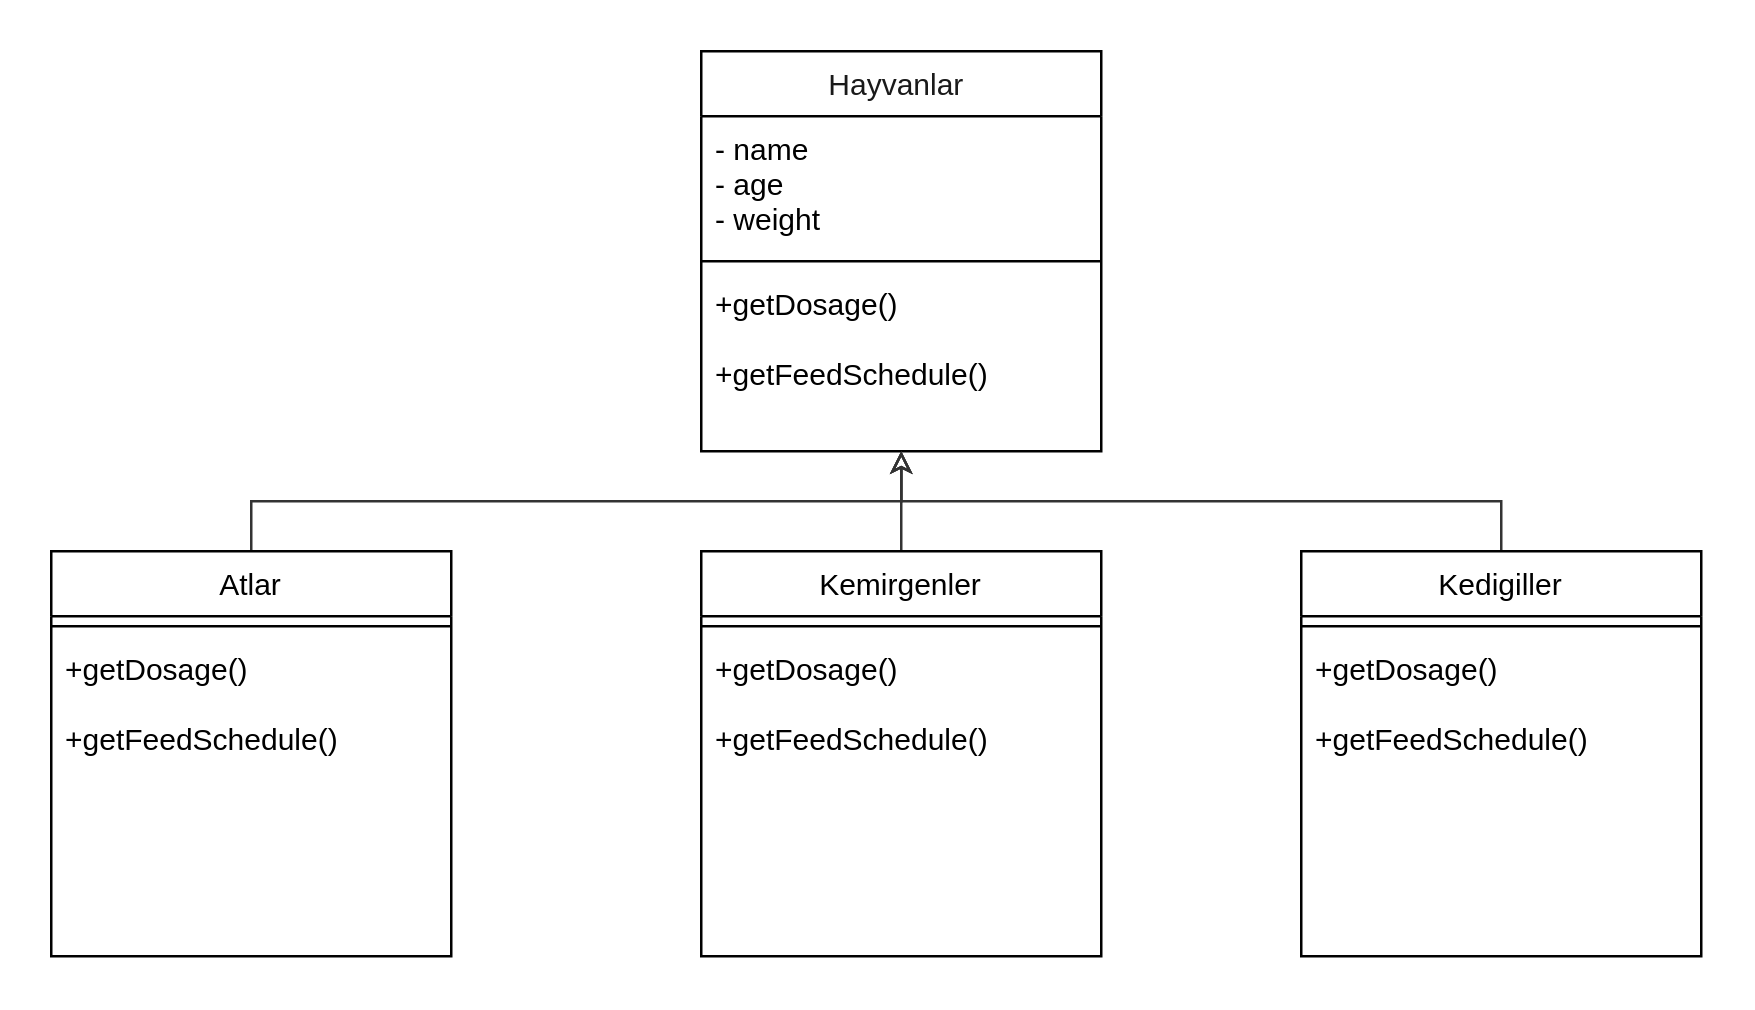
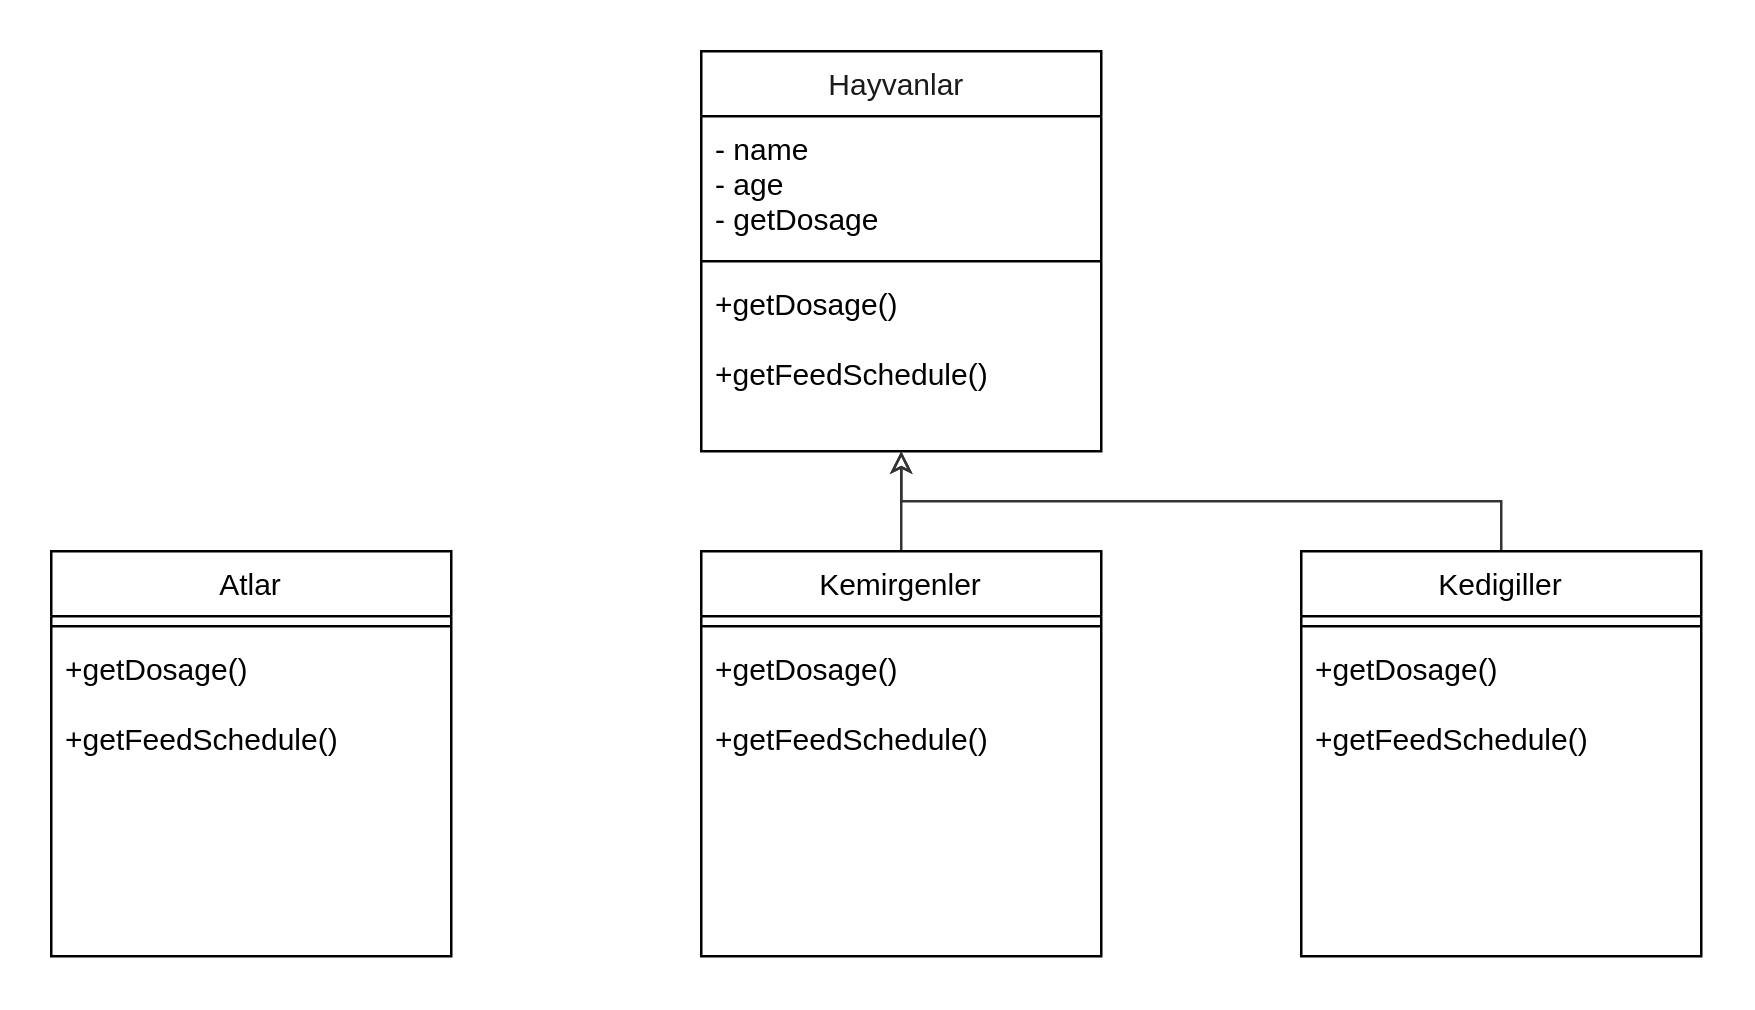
node "- name - age - weight": label "- name - age - weight" -> "- name - age - getDosage"
edge "Atlar" -> "Hayvanlar": removed
